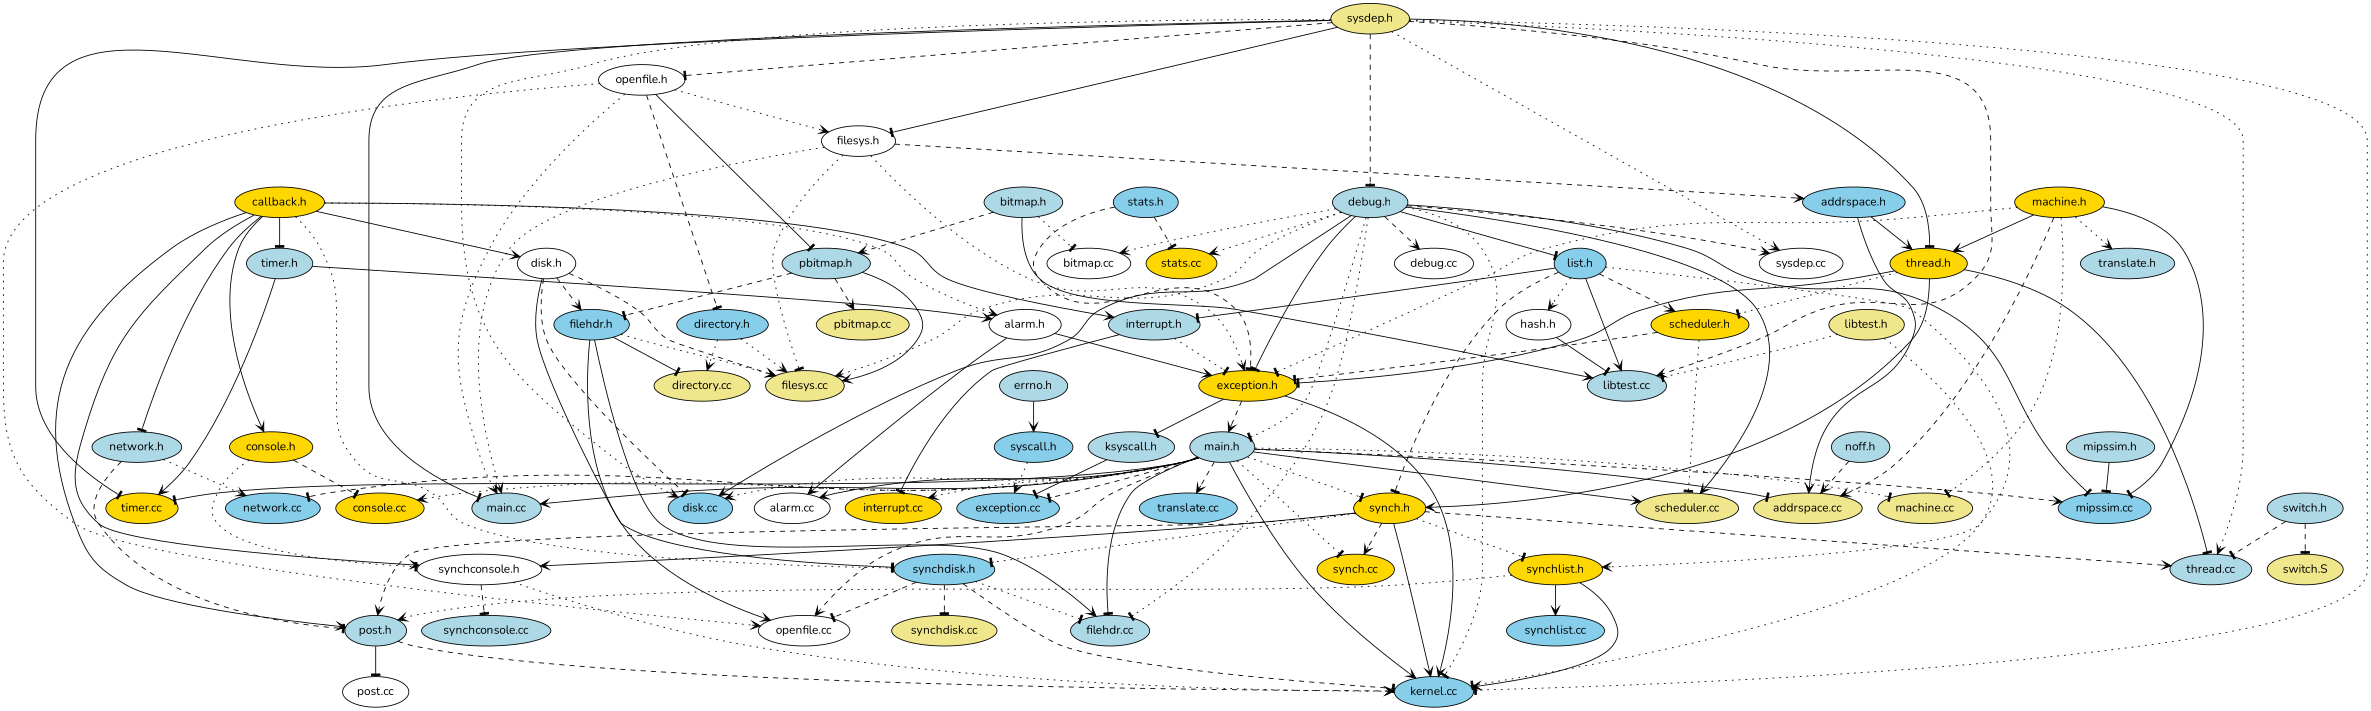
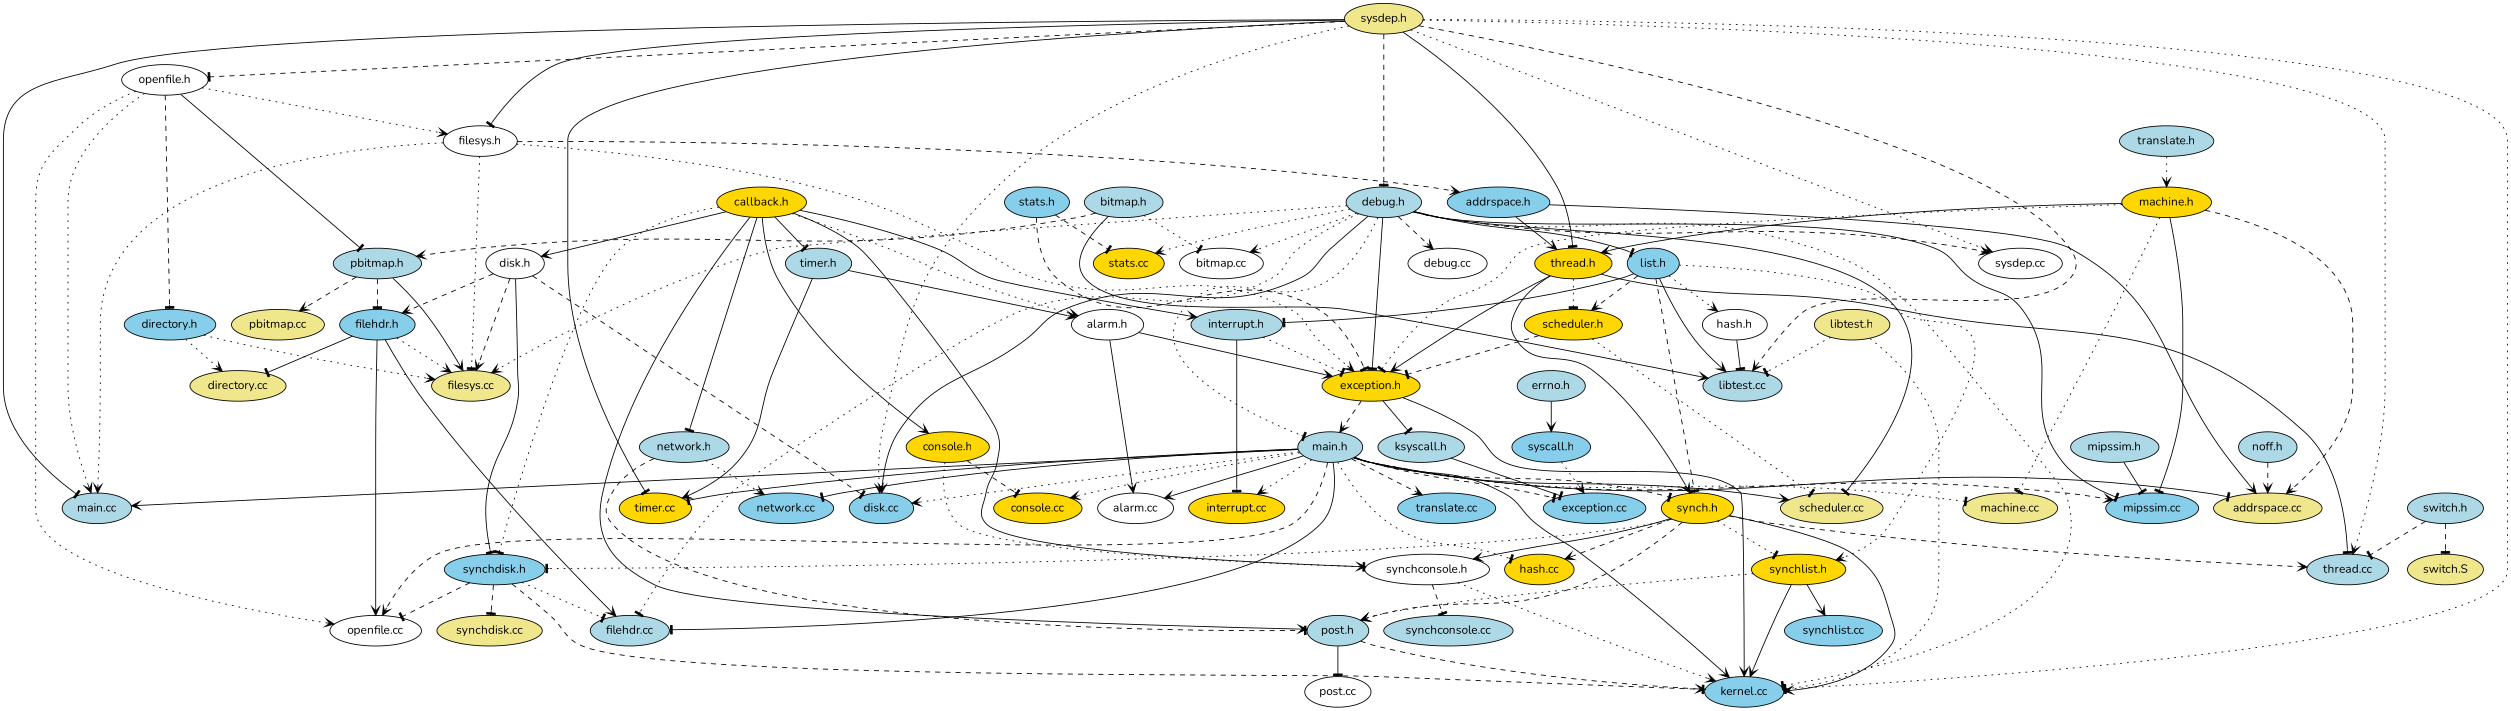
edge "machine.h" -> "translate.h": reversed
edge "debug.h" -> "scheduler.cc": arrowhead vee -> tee
edge "thread.h" -> "exception.h": arrowhead tee -> vee
edge "main.h" -> "network.cc": style dashed -> solid
edge "main.h" -> "synch.h": style dotted -> dashed
node "synch.cc": label "synch.cc" -> "hash.cc"
